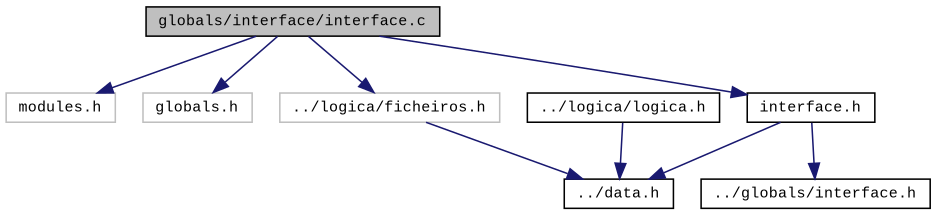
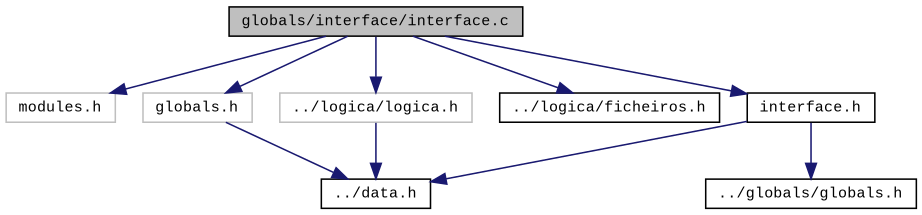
edge "globals/interface/interface.c" -> "../logica/logica.h": added
node "../logica/ficheiros.h": color grey75 -> black
node "../logica/logica.h": color black -> grey75
edge "../logica/ficheiros.h" -> "../data.h": now "globals.h" -> "../data.h"
node "../globals/interface.h": label "../globals/interface.h" -> "../globals/globals.h"
